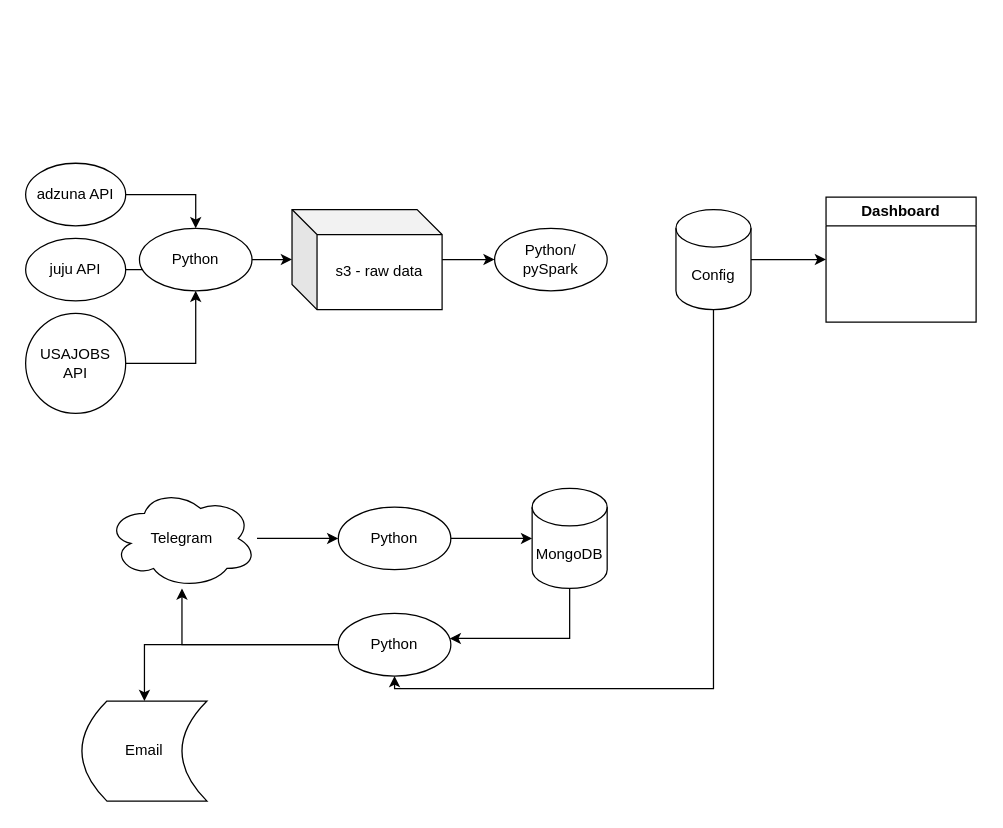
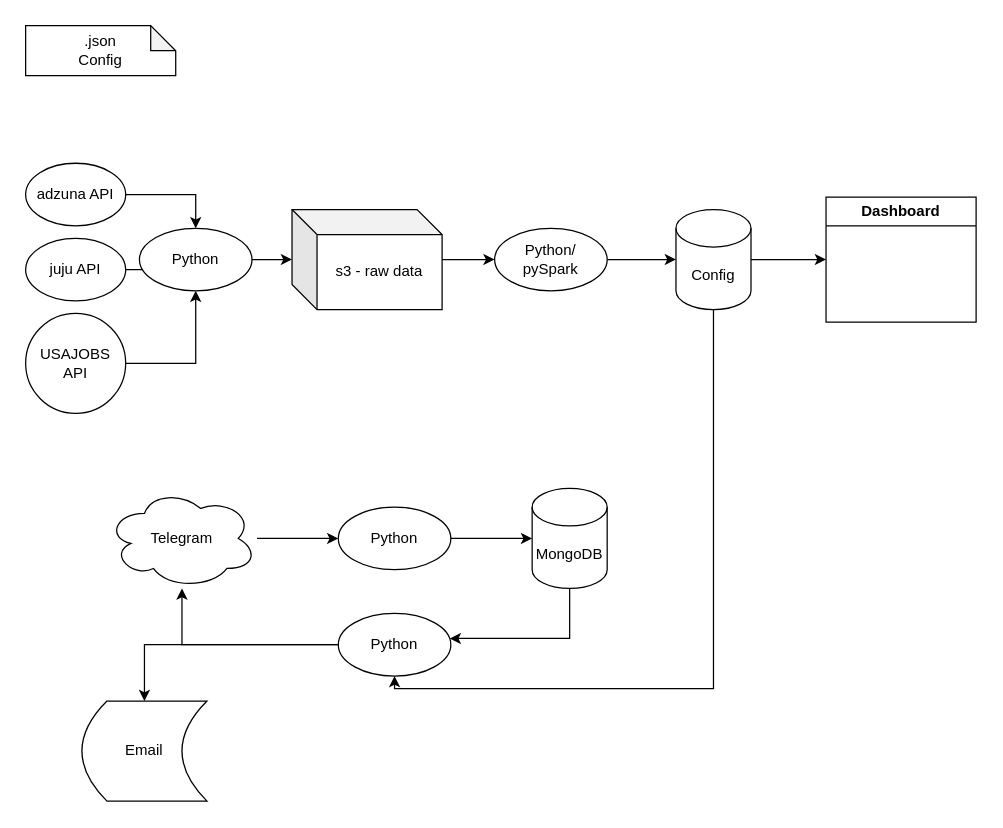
node ".json Config": added
edge "Python/ pySpark" -> "Config": added
